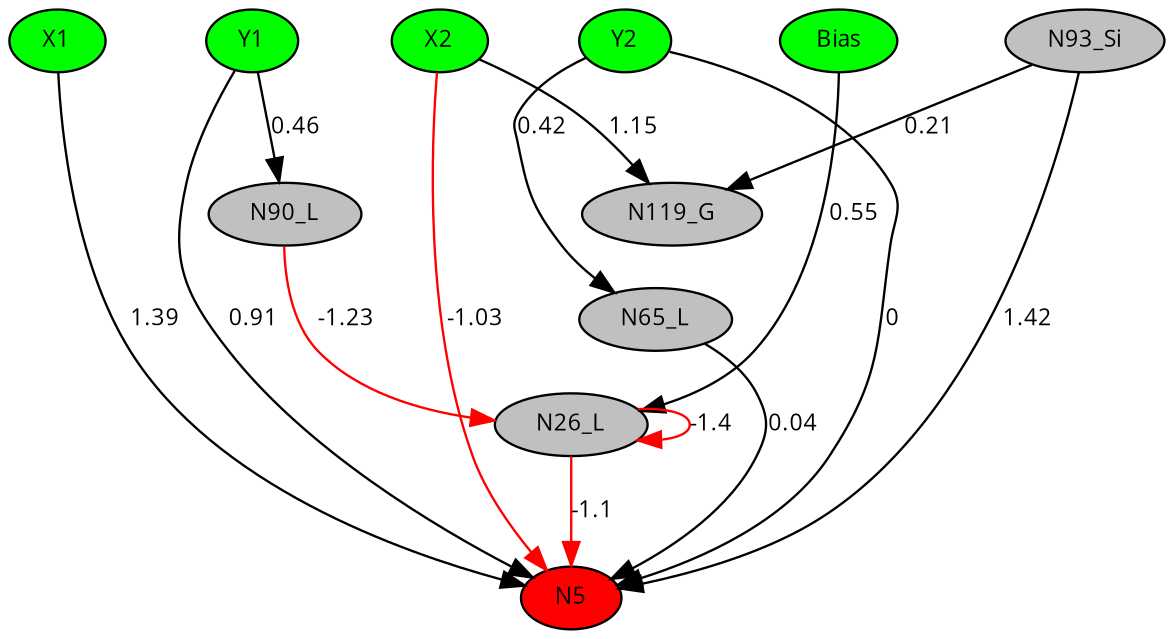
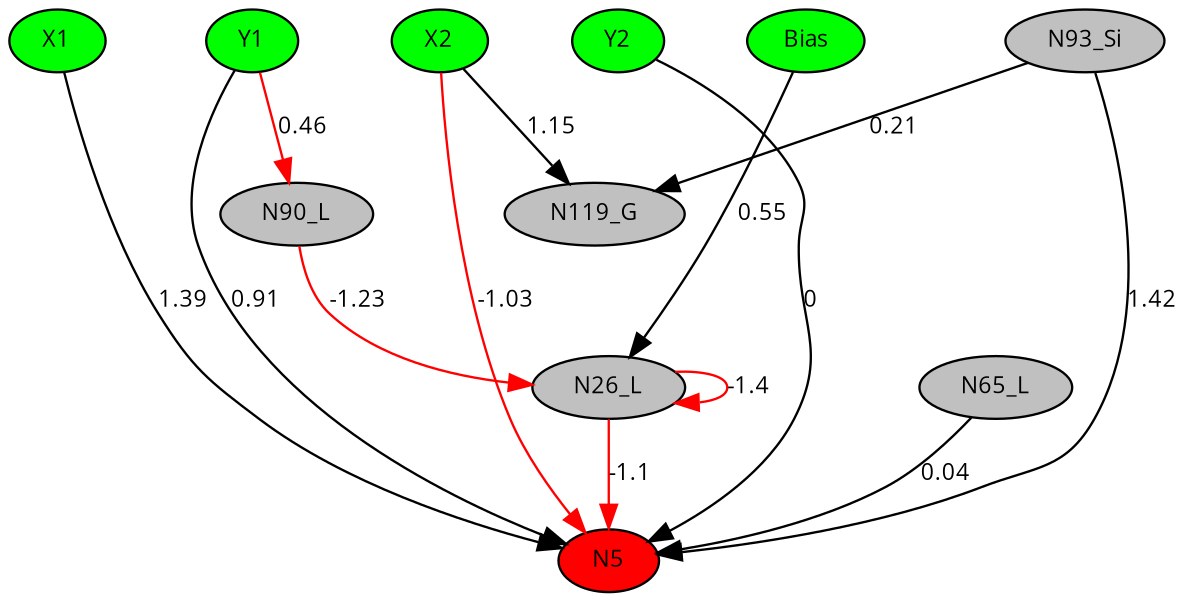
edge "Y1" -> "N90_L": color black -> red
edge "Y2" -> "N65_L": removed, label "0.42"
